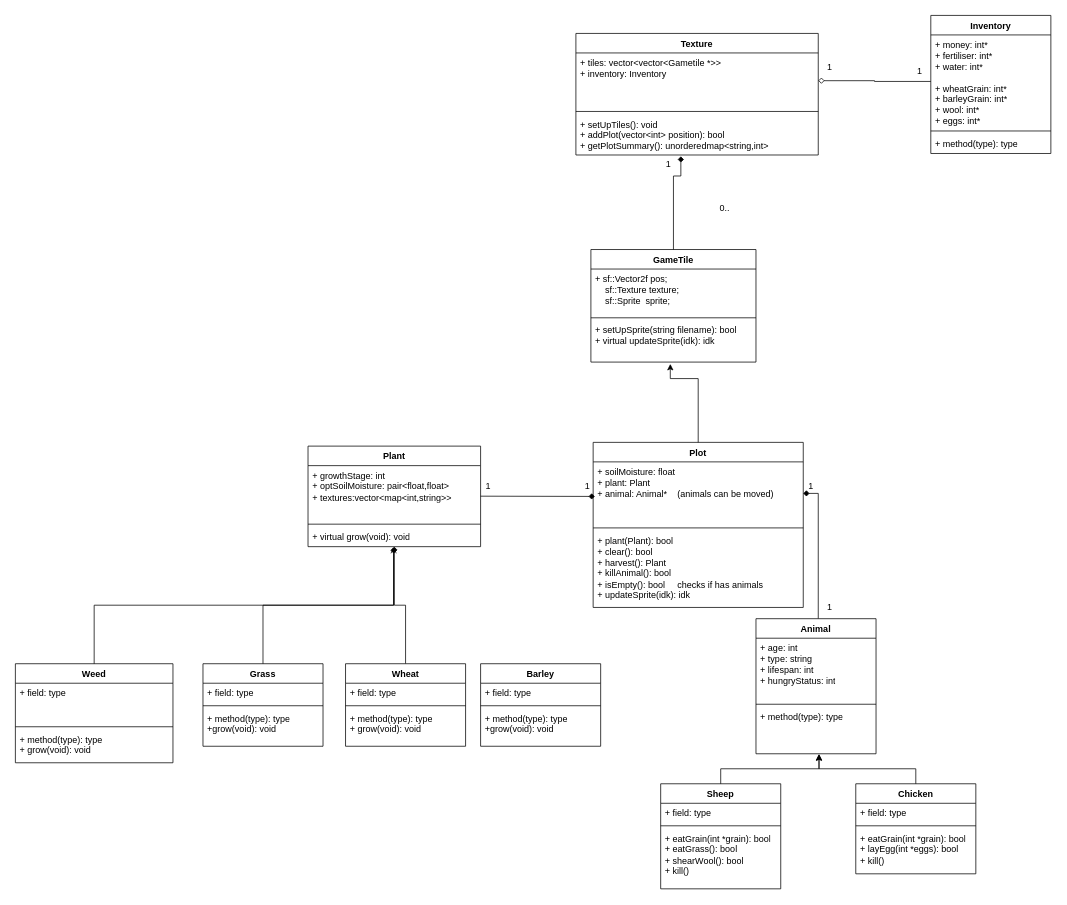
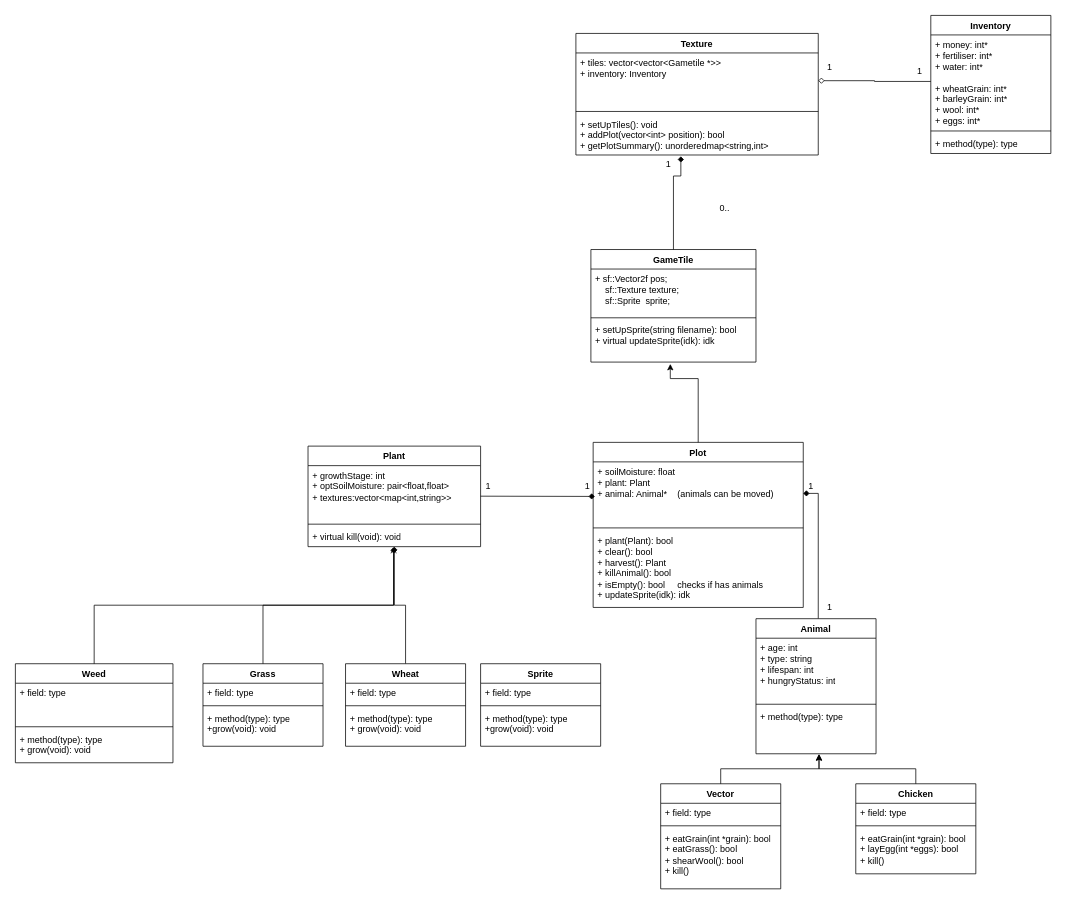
node "+ virtual grow(void): void": label "+ virtual grow(void): void" -> "+ virtual kill(void): void"
node "Barley": label "Barley" -> "Sprite"
node "Sheep": label "Sheep" -> "Vector"
